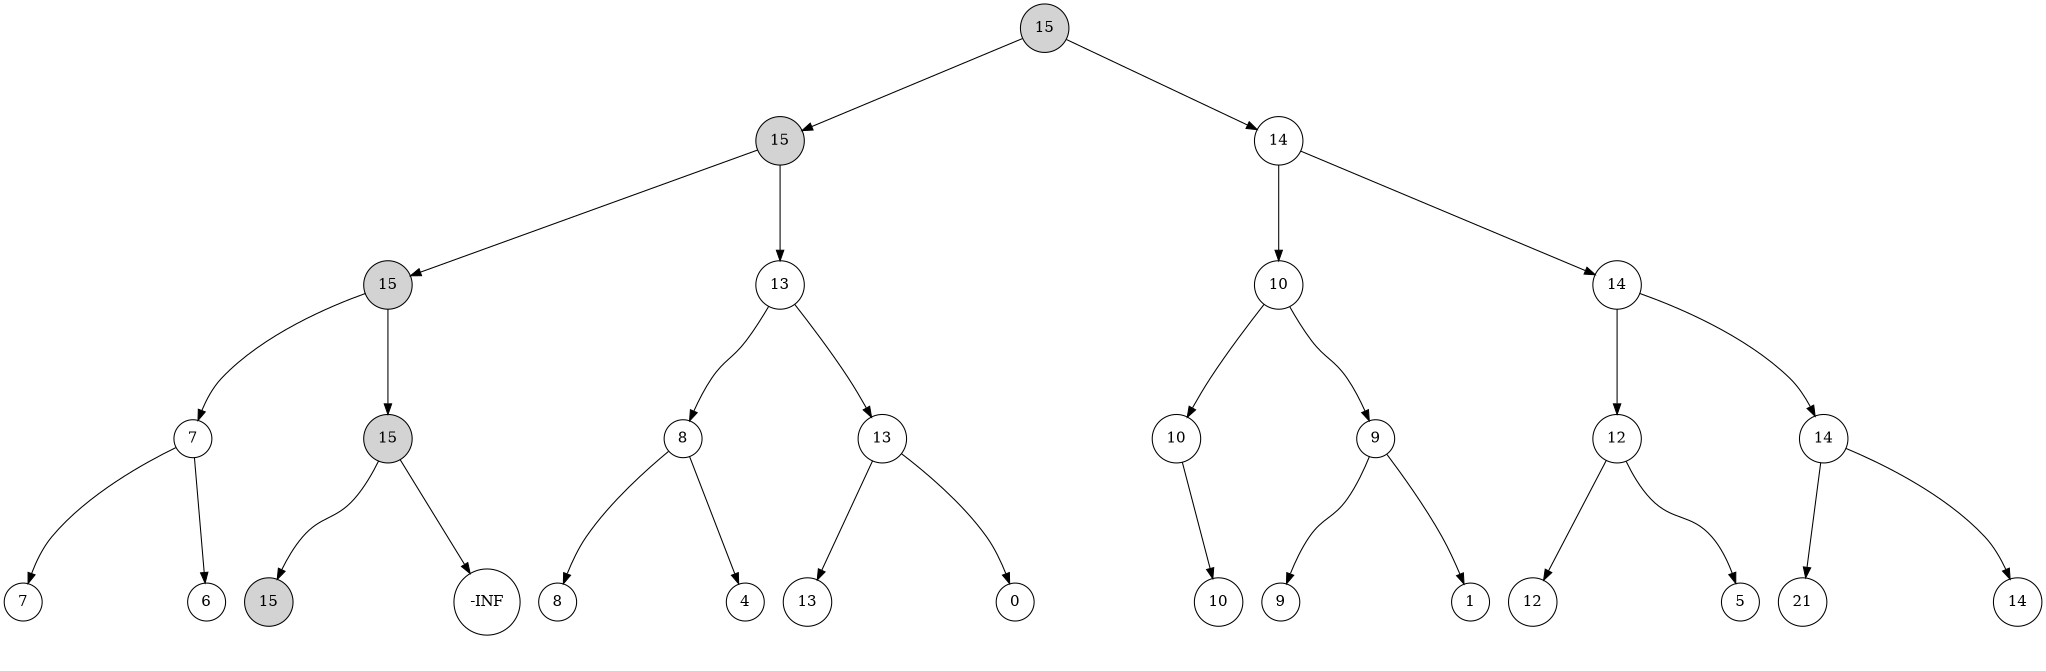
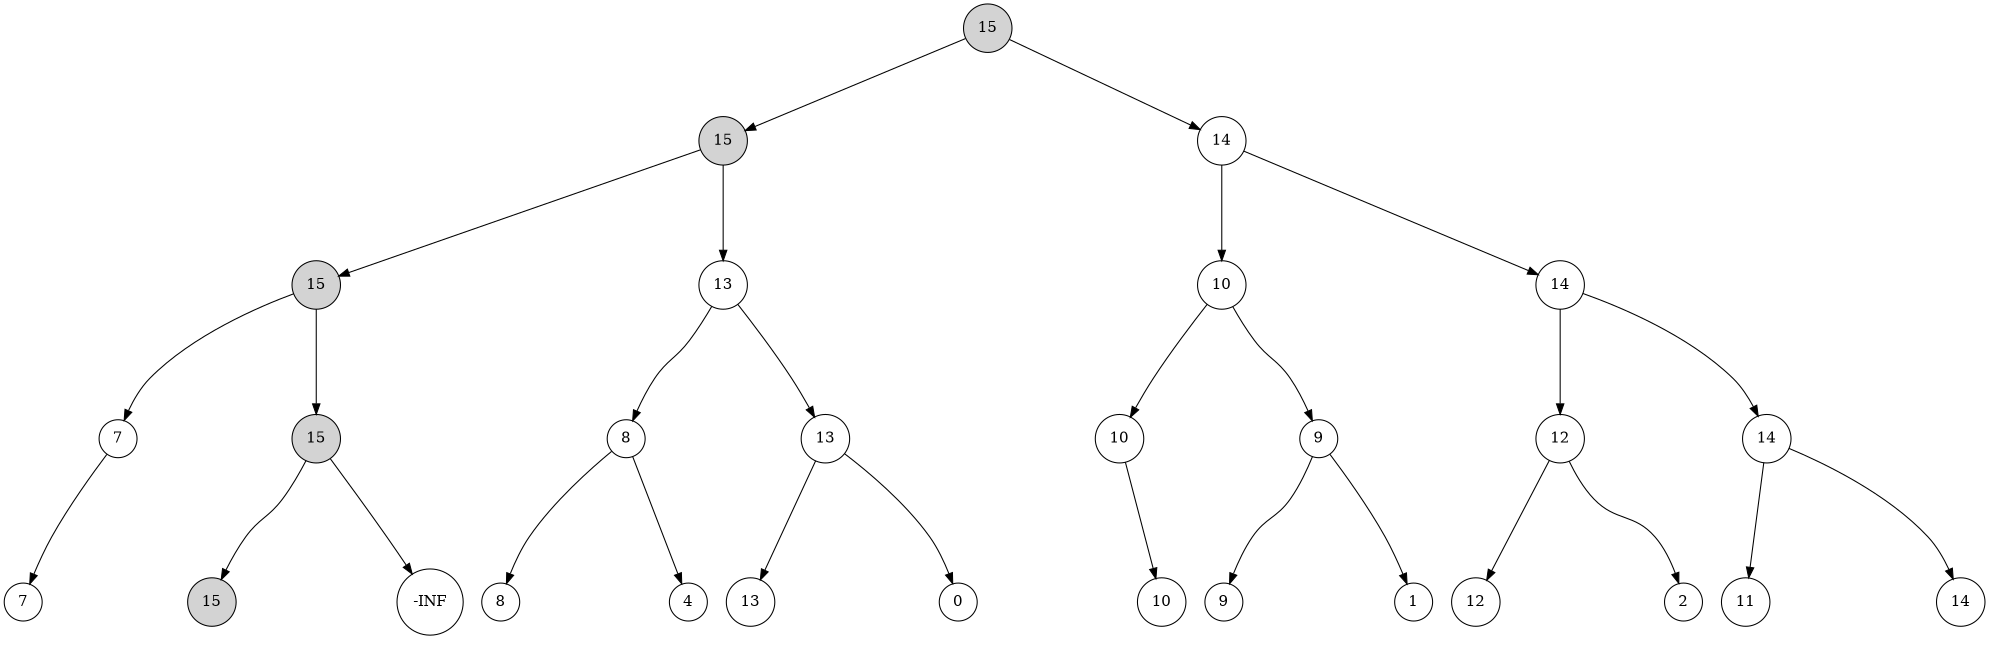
node "6": removed
node "5": label "5" -> "2"
node "21": label "21" -> "11"
